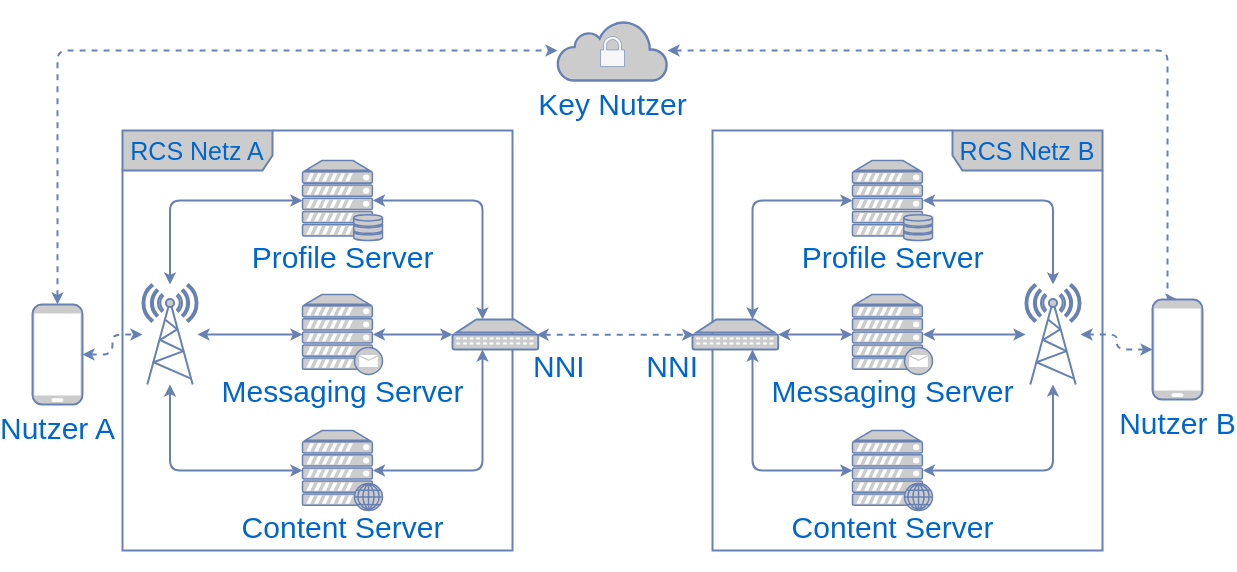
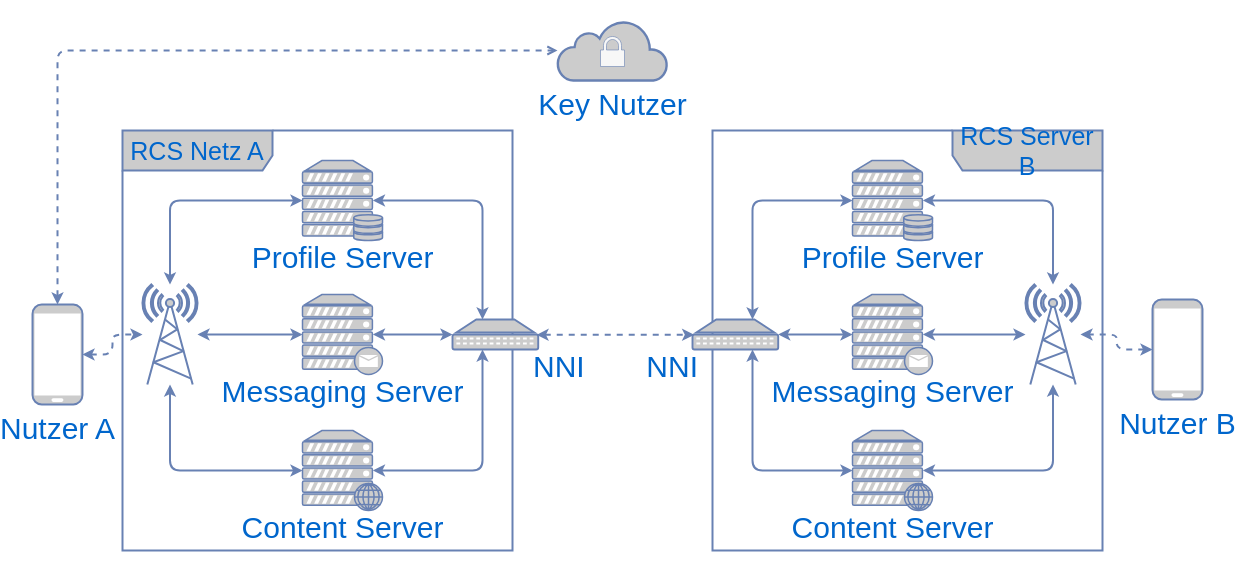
edge "Key Nutzer" -- "Nutzer A": arrowhead classic -> open
edge "Key Nutzer" -- "Nutzer B": removed
node "RCS Netz B": label "RCS Netz B" -> "RCS Server B"
